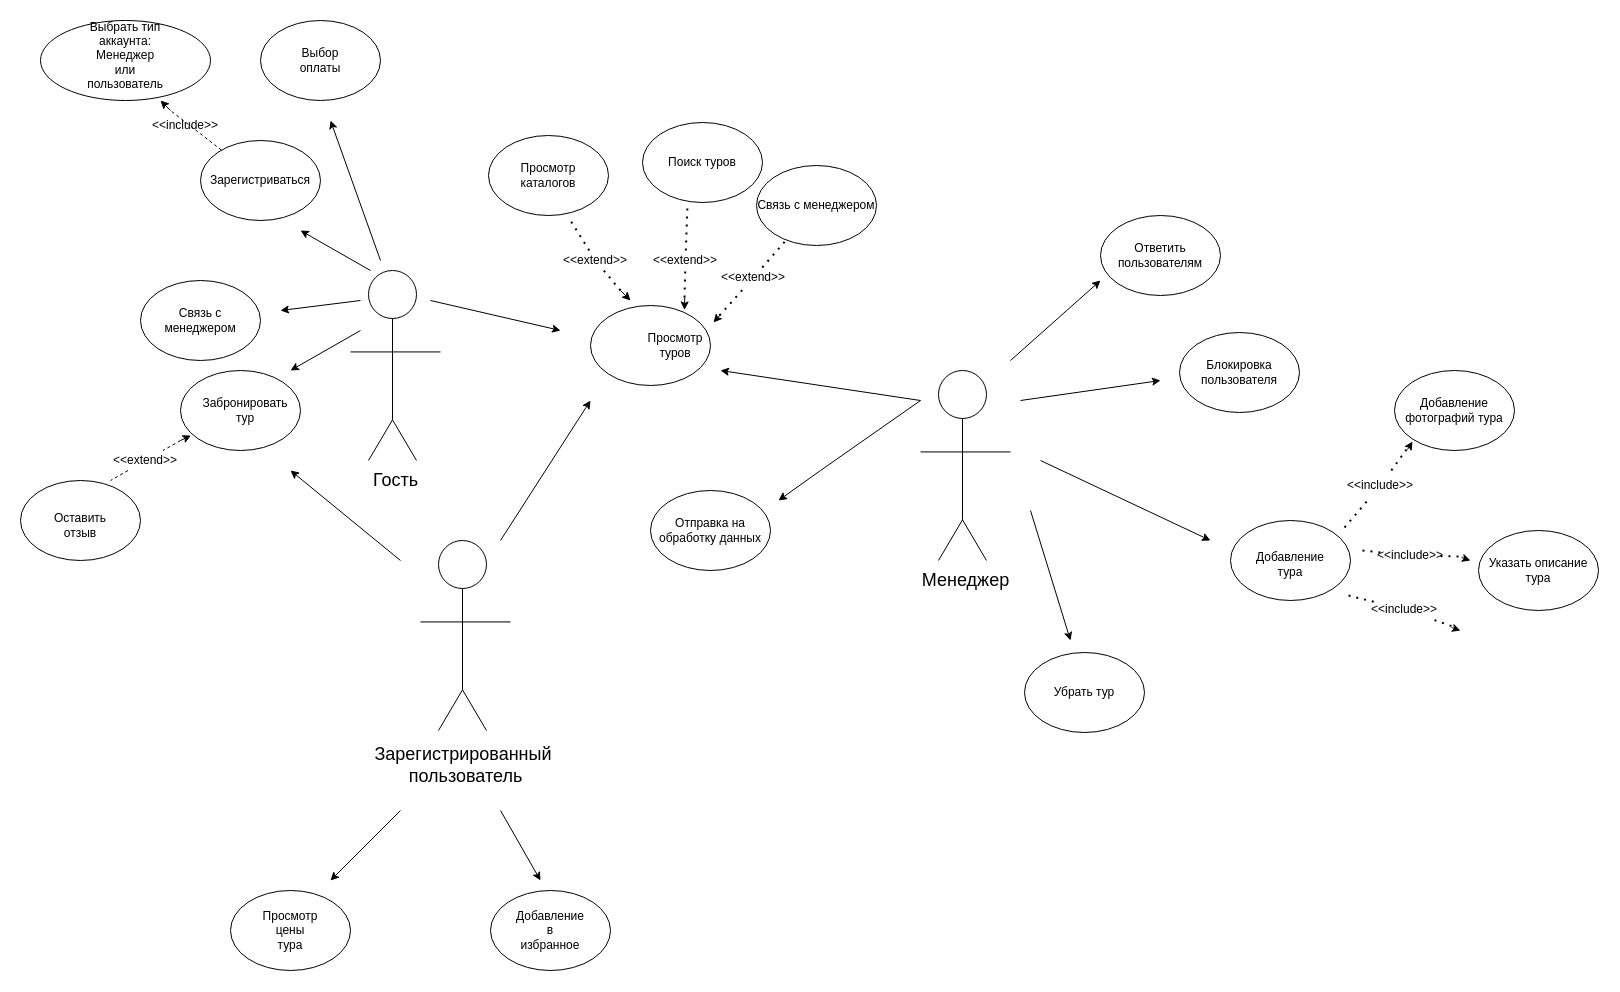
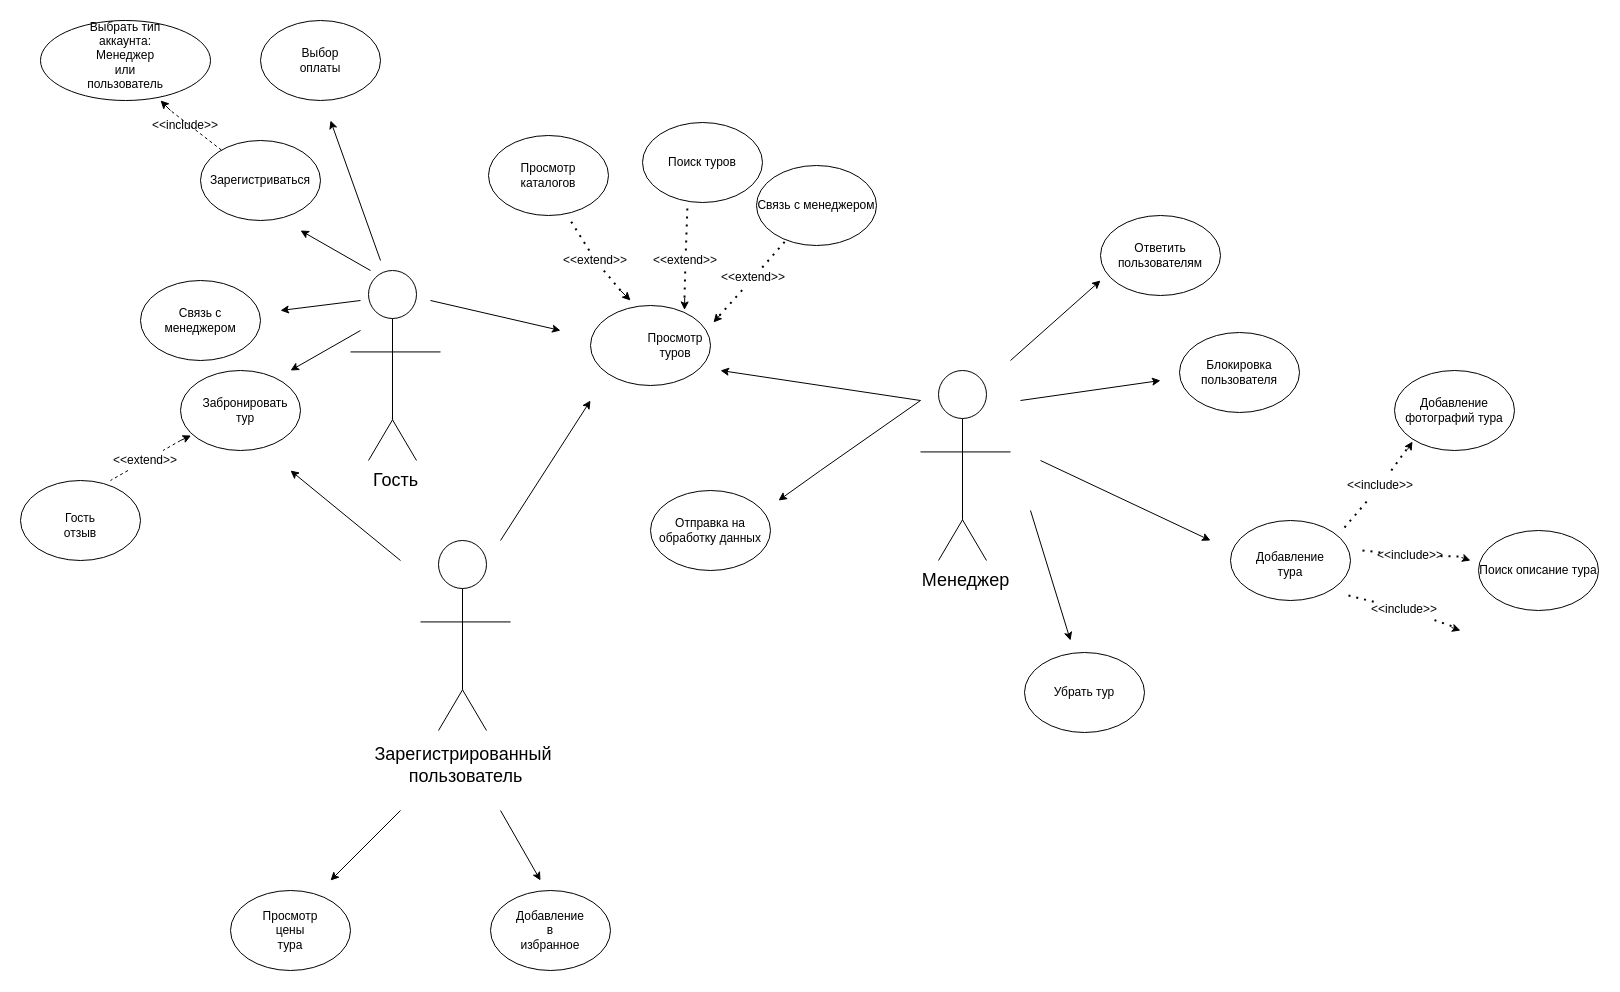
node "Оставить отзыв": label "Оставить отзыв" -> "Гость отзыв"
node "Указать описание тура": label "Указать описание тура" -> "Поиск описание тура"
